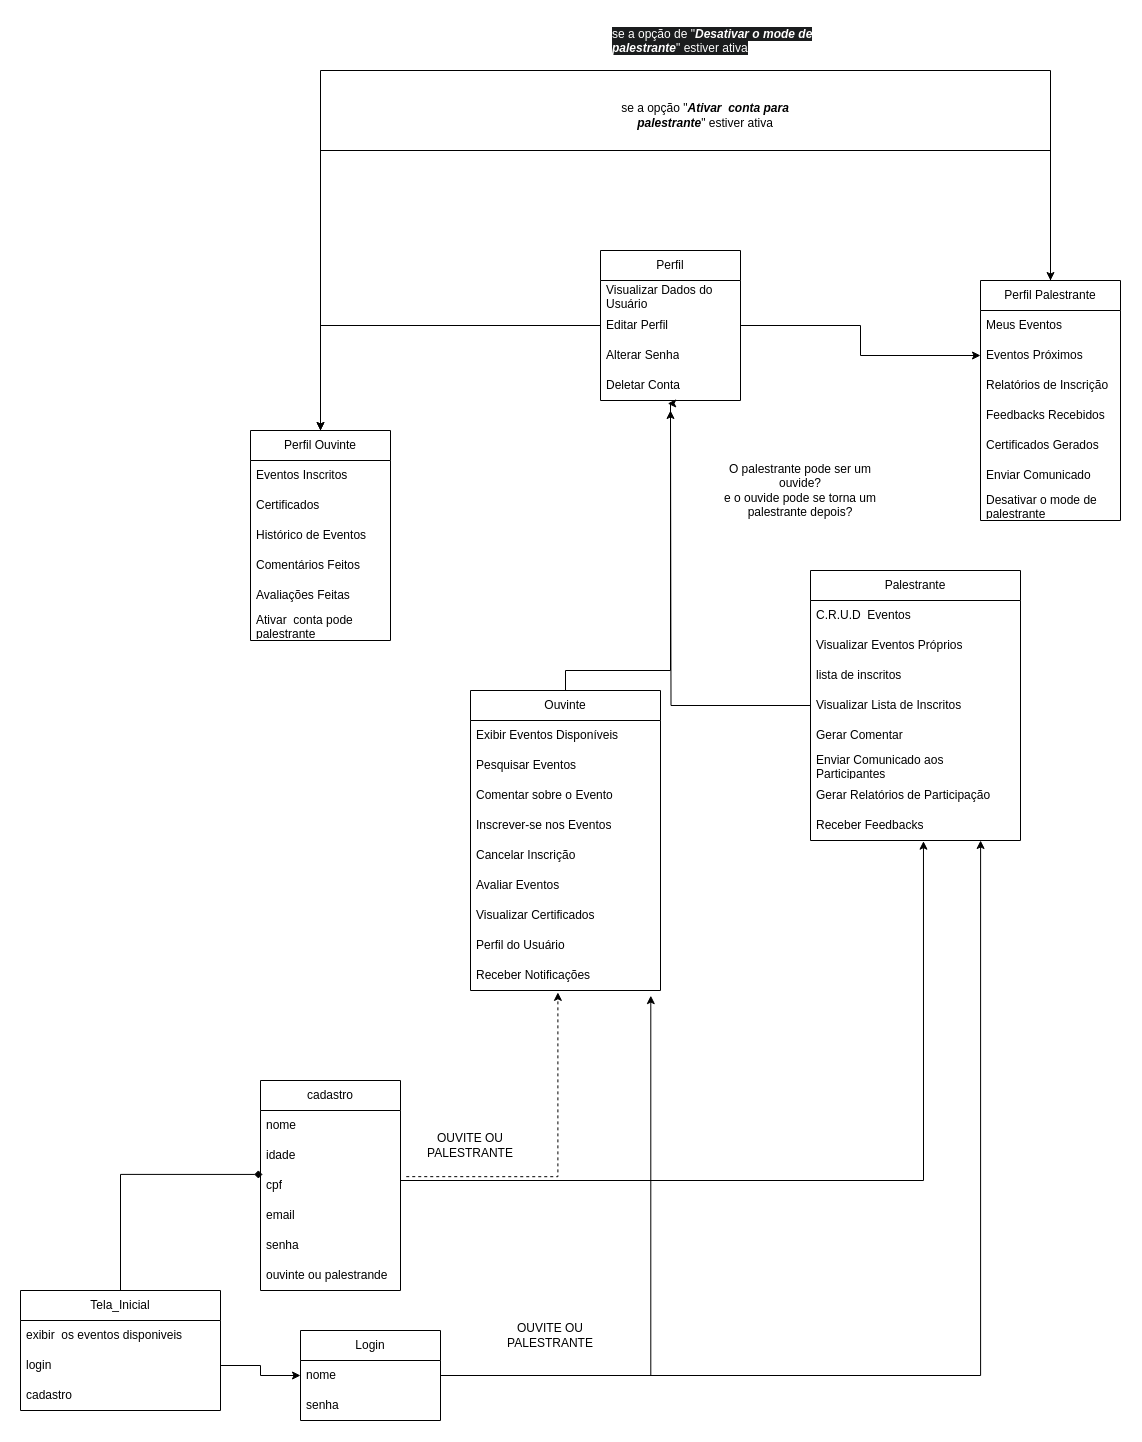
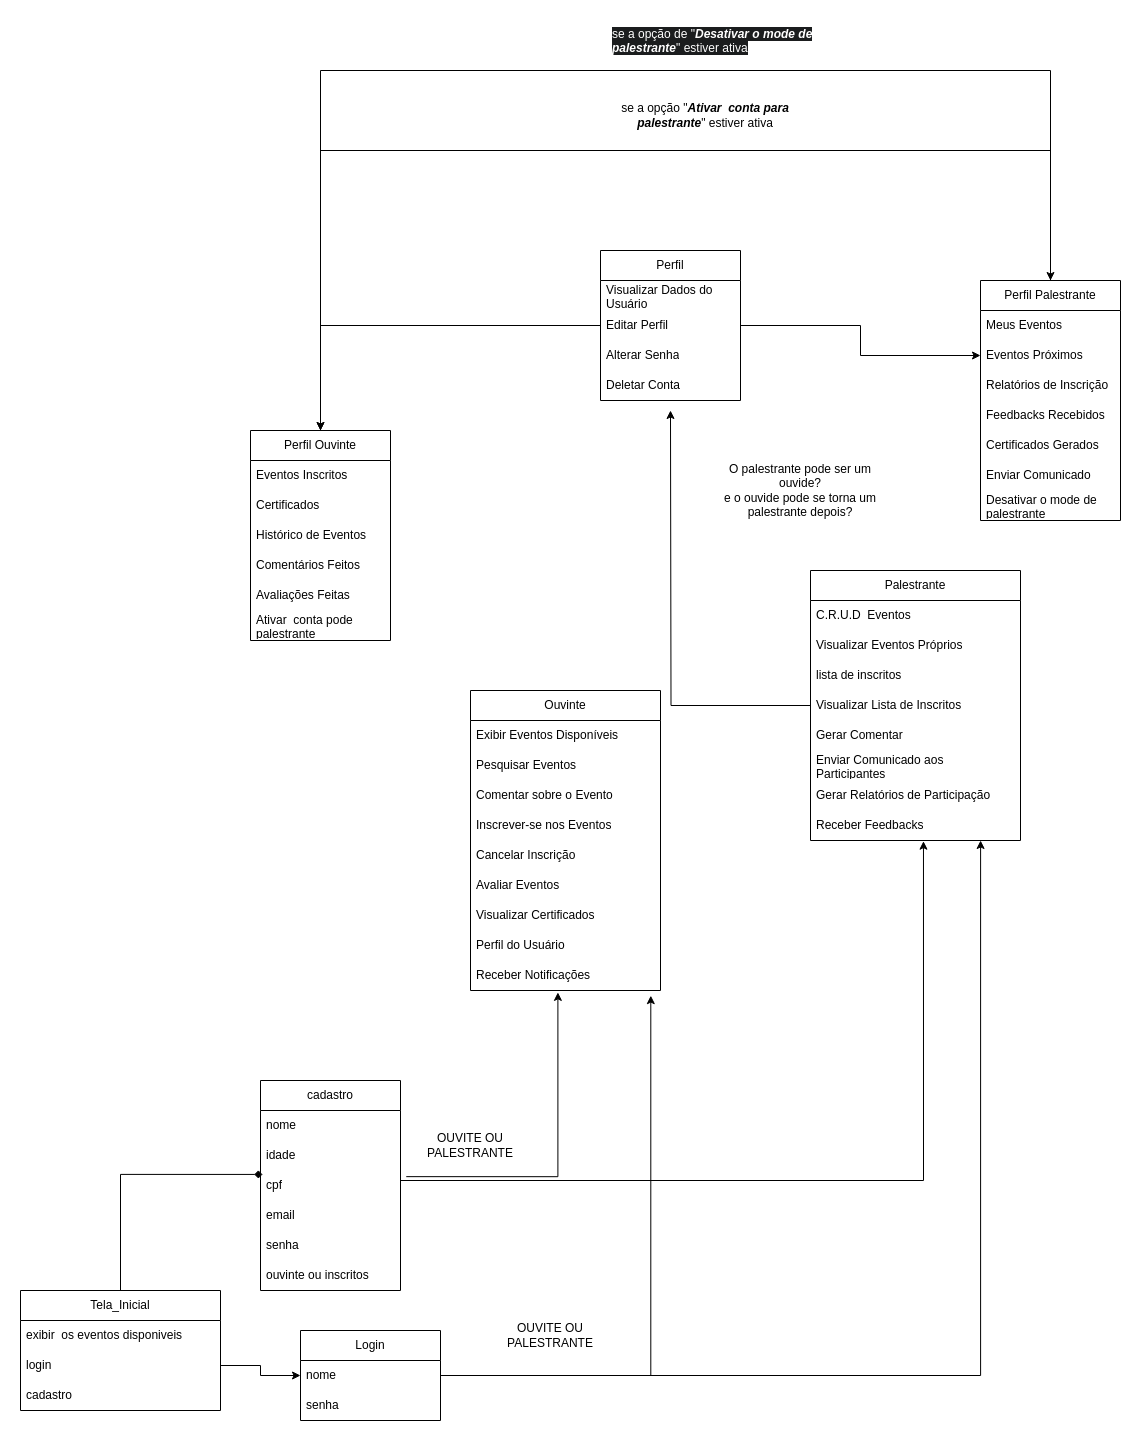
edge "Ouvinte" -> "Deletar Conta": removed
edge "cpf" -> "Receber Notificações": style dashed -> solid
node "ouvinte ou palestrande": label "ouvinte ou palestrande" -> "ouvinte ou inscritos"
